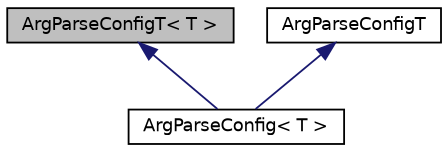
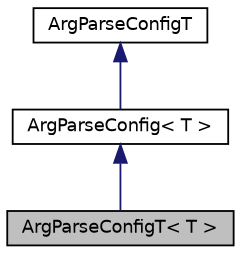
edge "ArgParseConfig< T >" -> "ArgParseConfigT< T >": reversed
